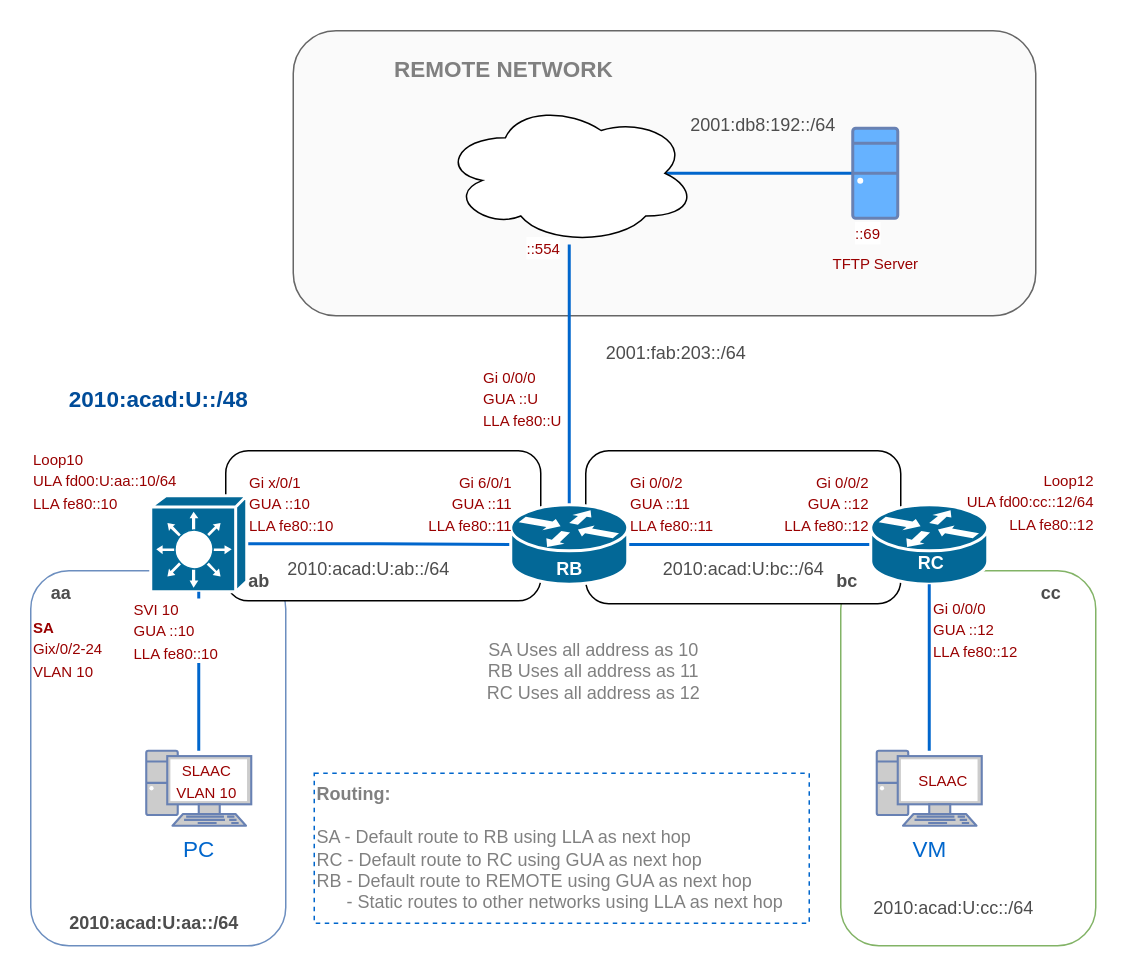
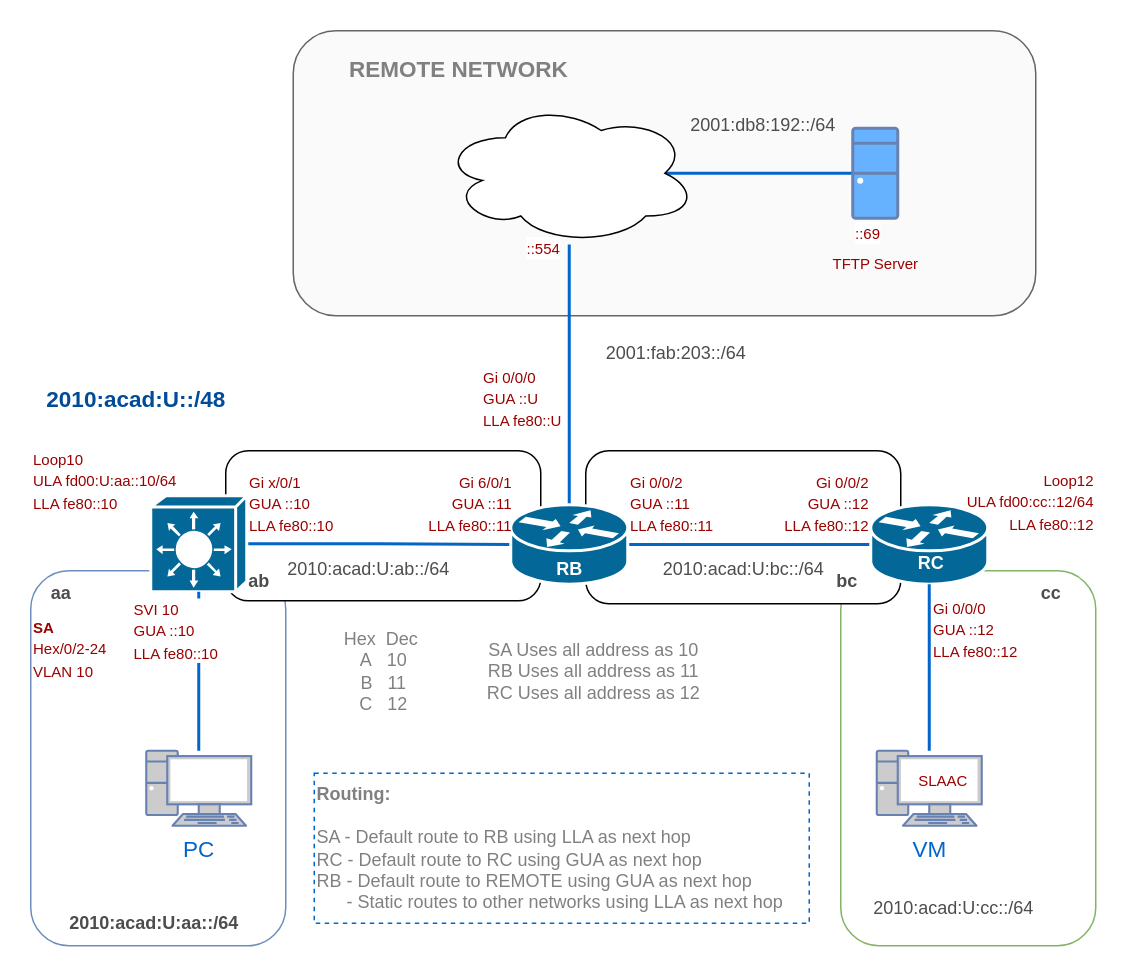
node "REMOTE NETWORK": moved (503, 68) -> (458, 68)
node "2010:acad:U::/48": moved (158, 398) -> (136, 398)
node "SA Gix/0/2-24 VLAN 10": label "SA Gix/0/2-24 VLAN 10" -> "SA Hex/0/2-24 VLAN 10"
node "Hex Dec A 10B 11C 12": added
node "SLAAC VLAN 10": removed
